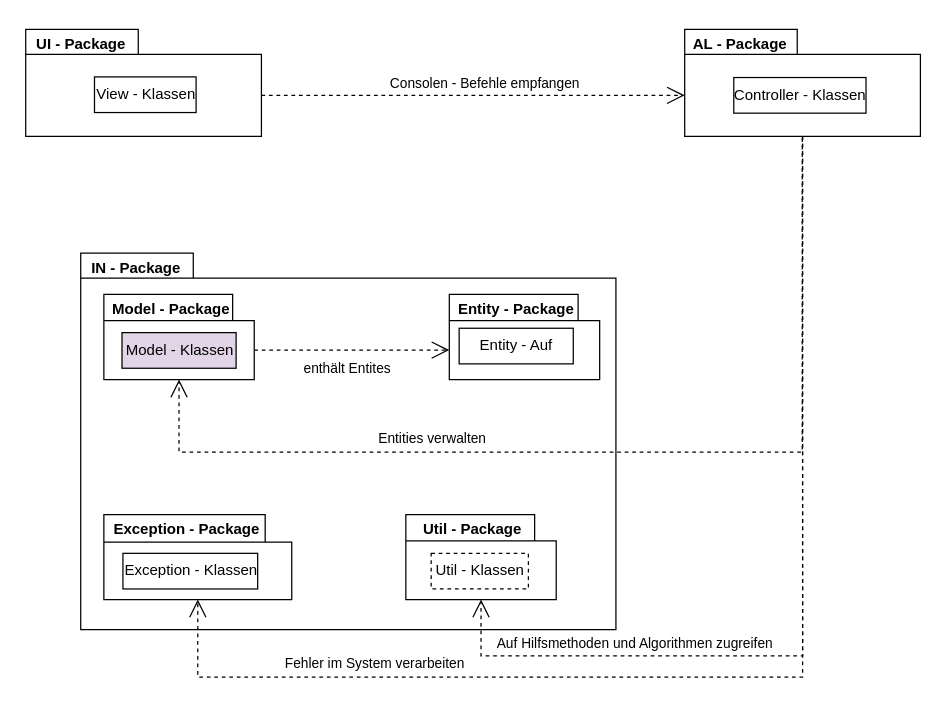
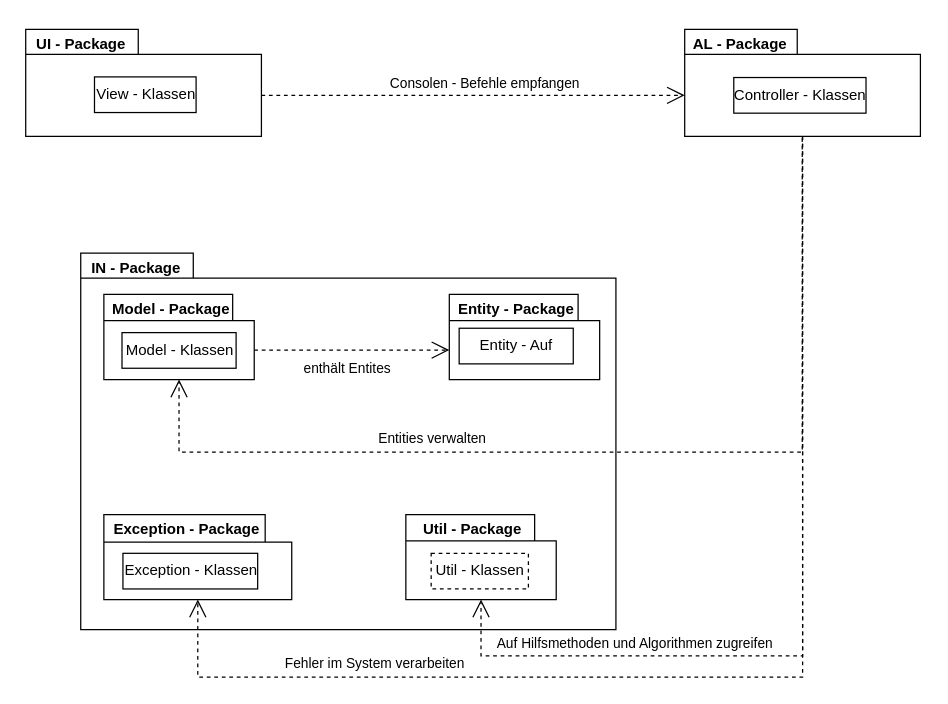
node "Model - Klassen": fillcolor #e1d5e7 -> #ffffff
